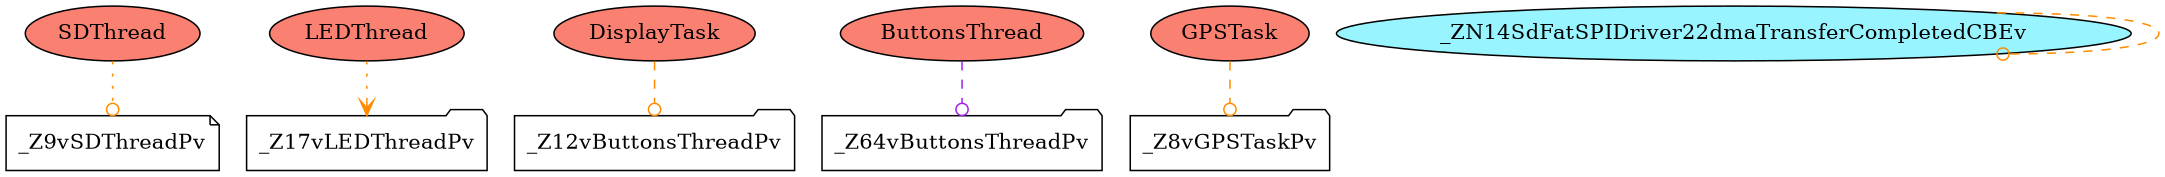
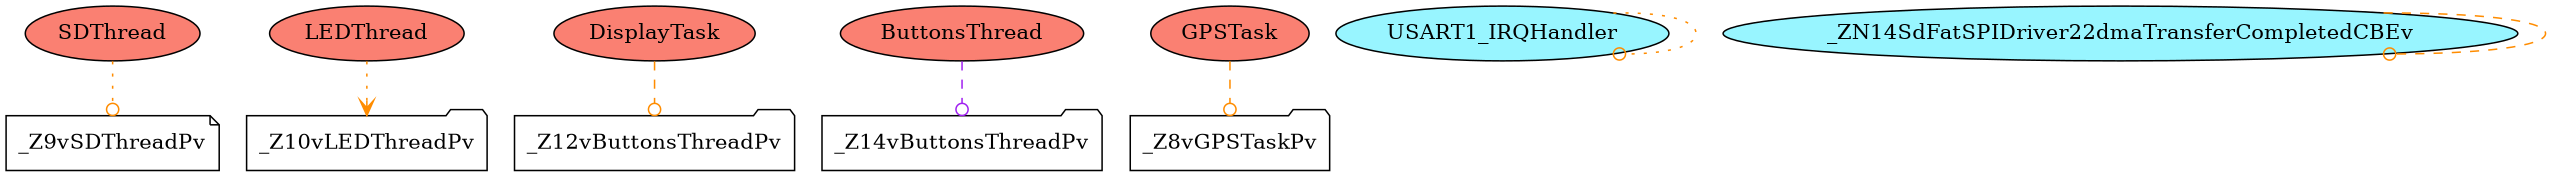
node "USART1_IRQHandler": added
node "_Z17vLEDThreadPv": label "_Z17vLEDThreadPv" -> "_Z10vLEDThreadPv"
node "_Z64vButtonsThreadPv": label "_Z64vButtonsThreadPv" -> "_Z14vButtonsThreadPv"
